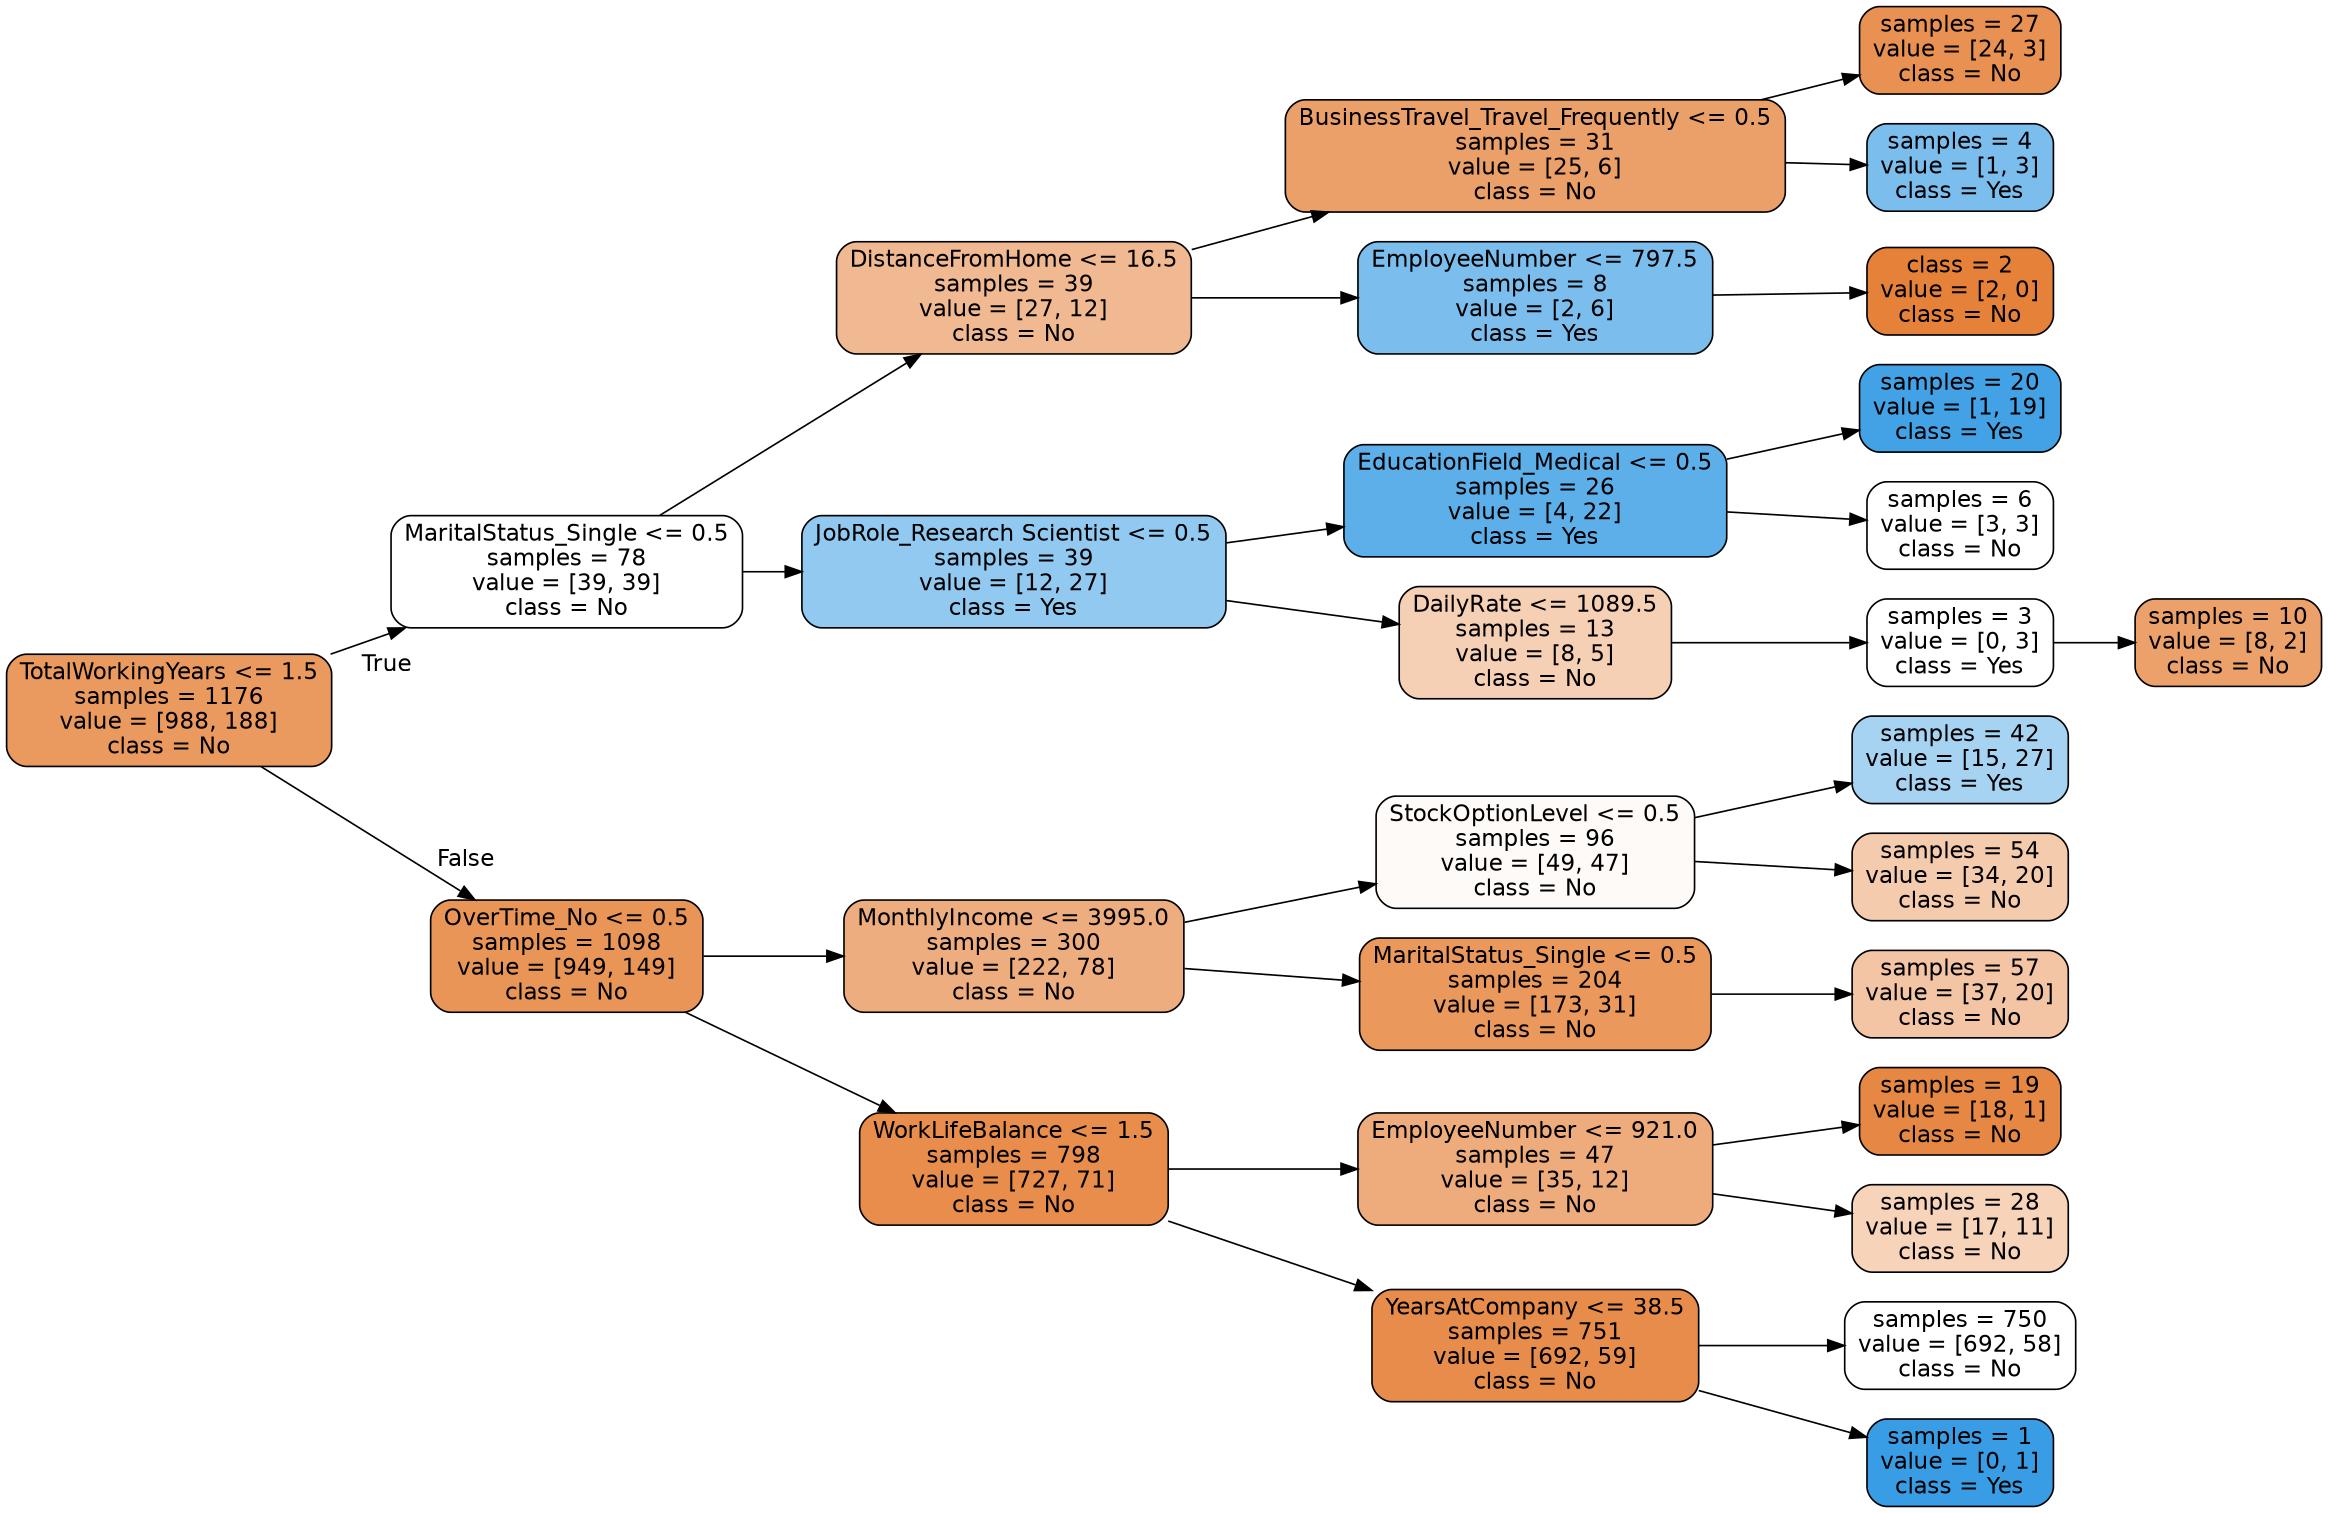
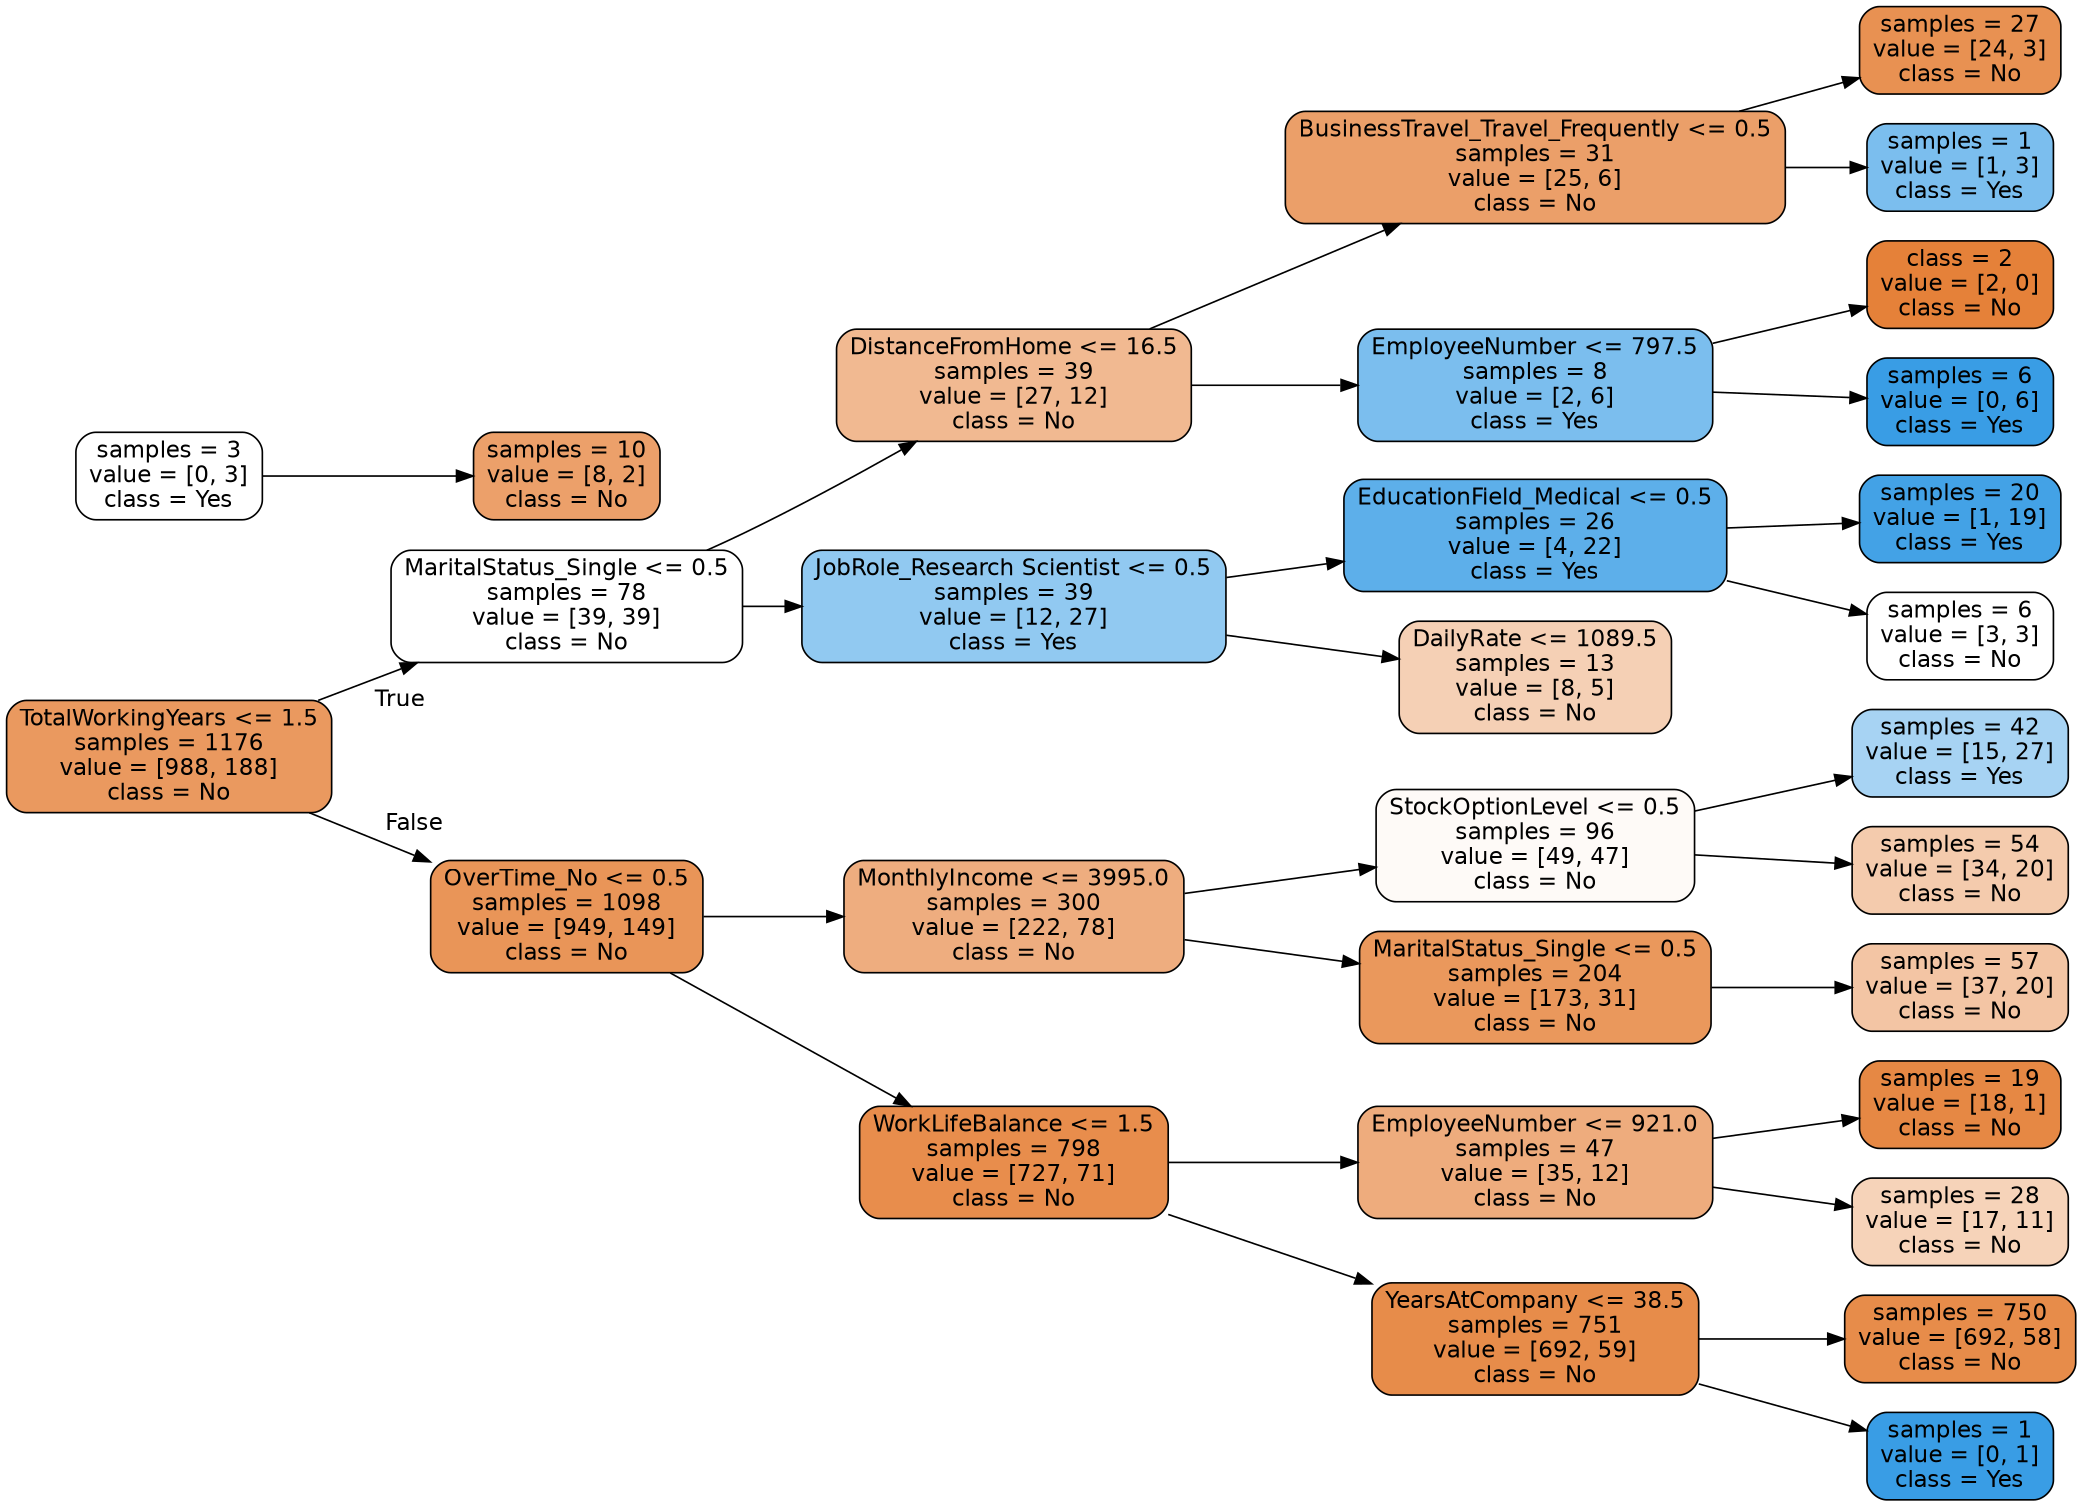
node "samples = 4 value = [1, 3] class = Yes": label "samples = 4 value = [1, 3] class = Yes" -> "samples = 1 value = [1, 3] class = Yes"
node "samples = 6 value = [0, 6] class = Yes": added
edge "DailyRate <= 1089.5 samples = 13 value = [8, 5] class = No" -> "samples = 3 value = [0, 3] class = Yes": removed
node "samples = 750 value = [692, 58] class = No": fillcolor #ffffff -> #e78c4a
